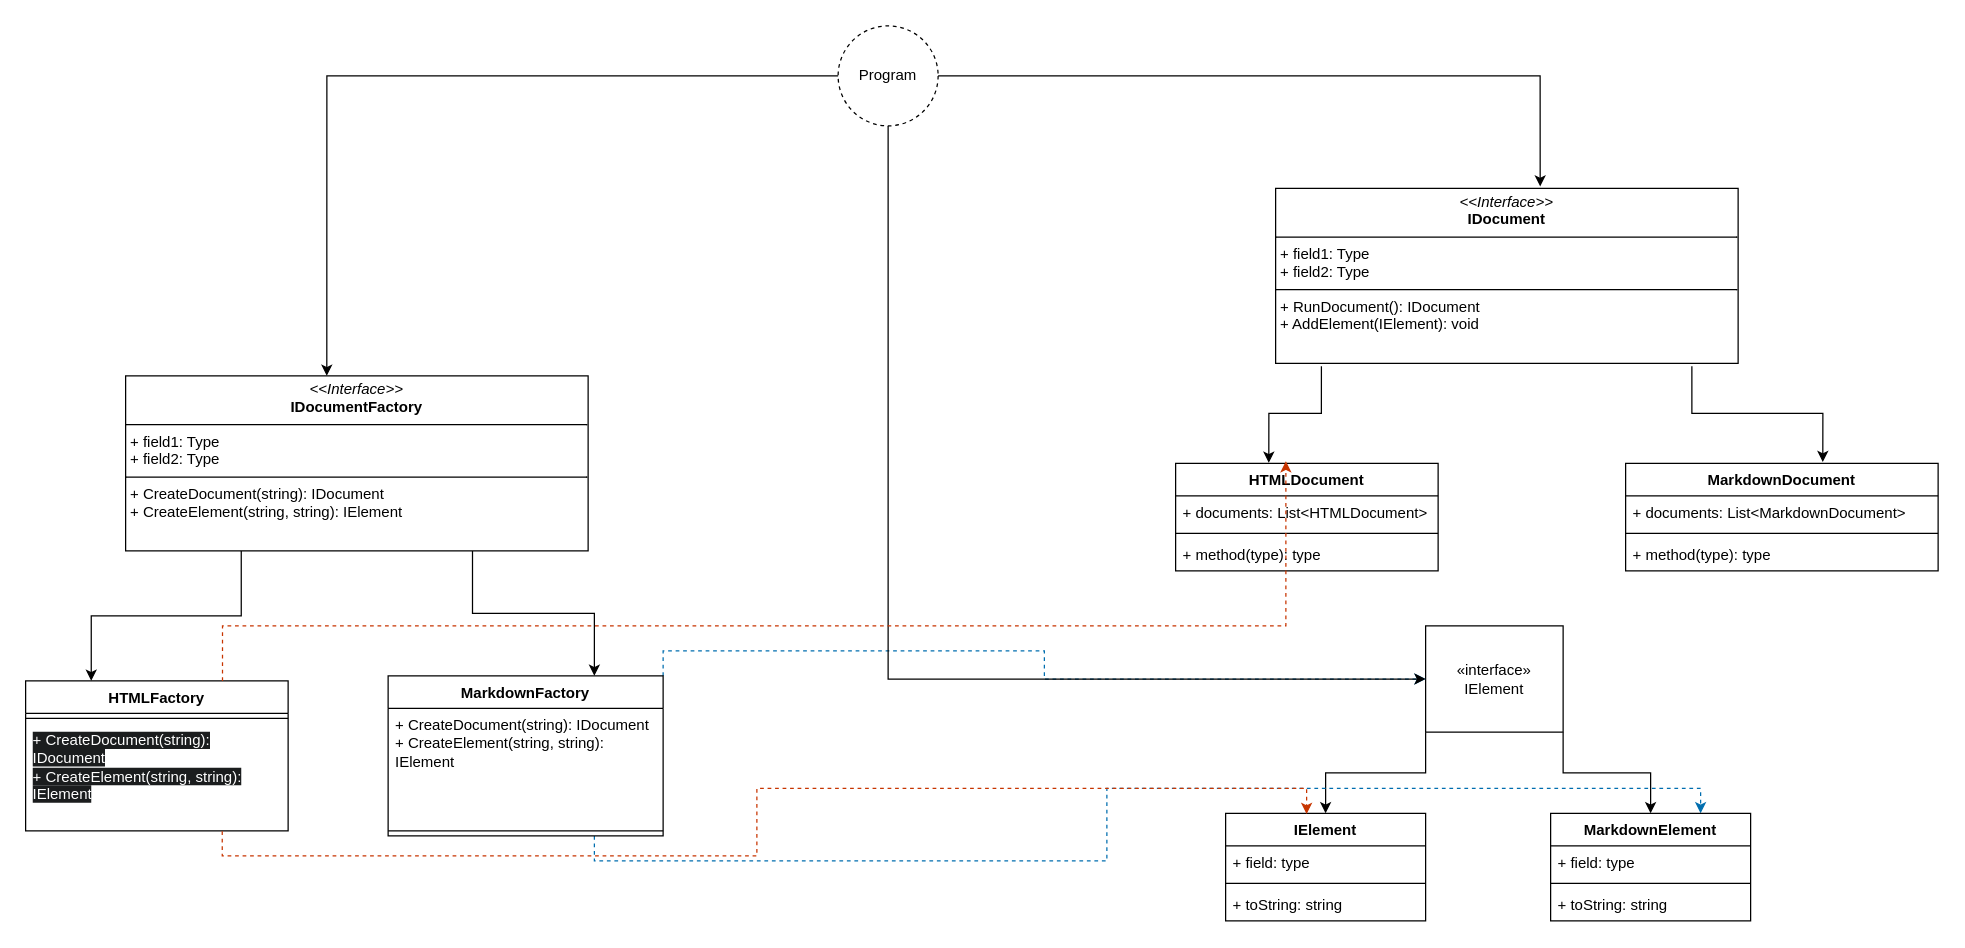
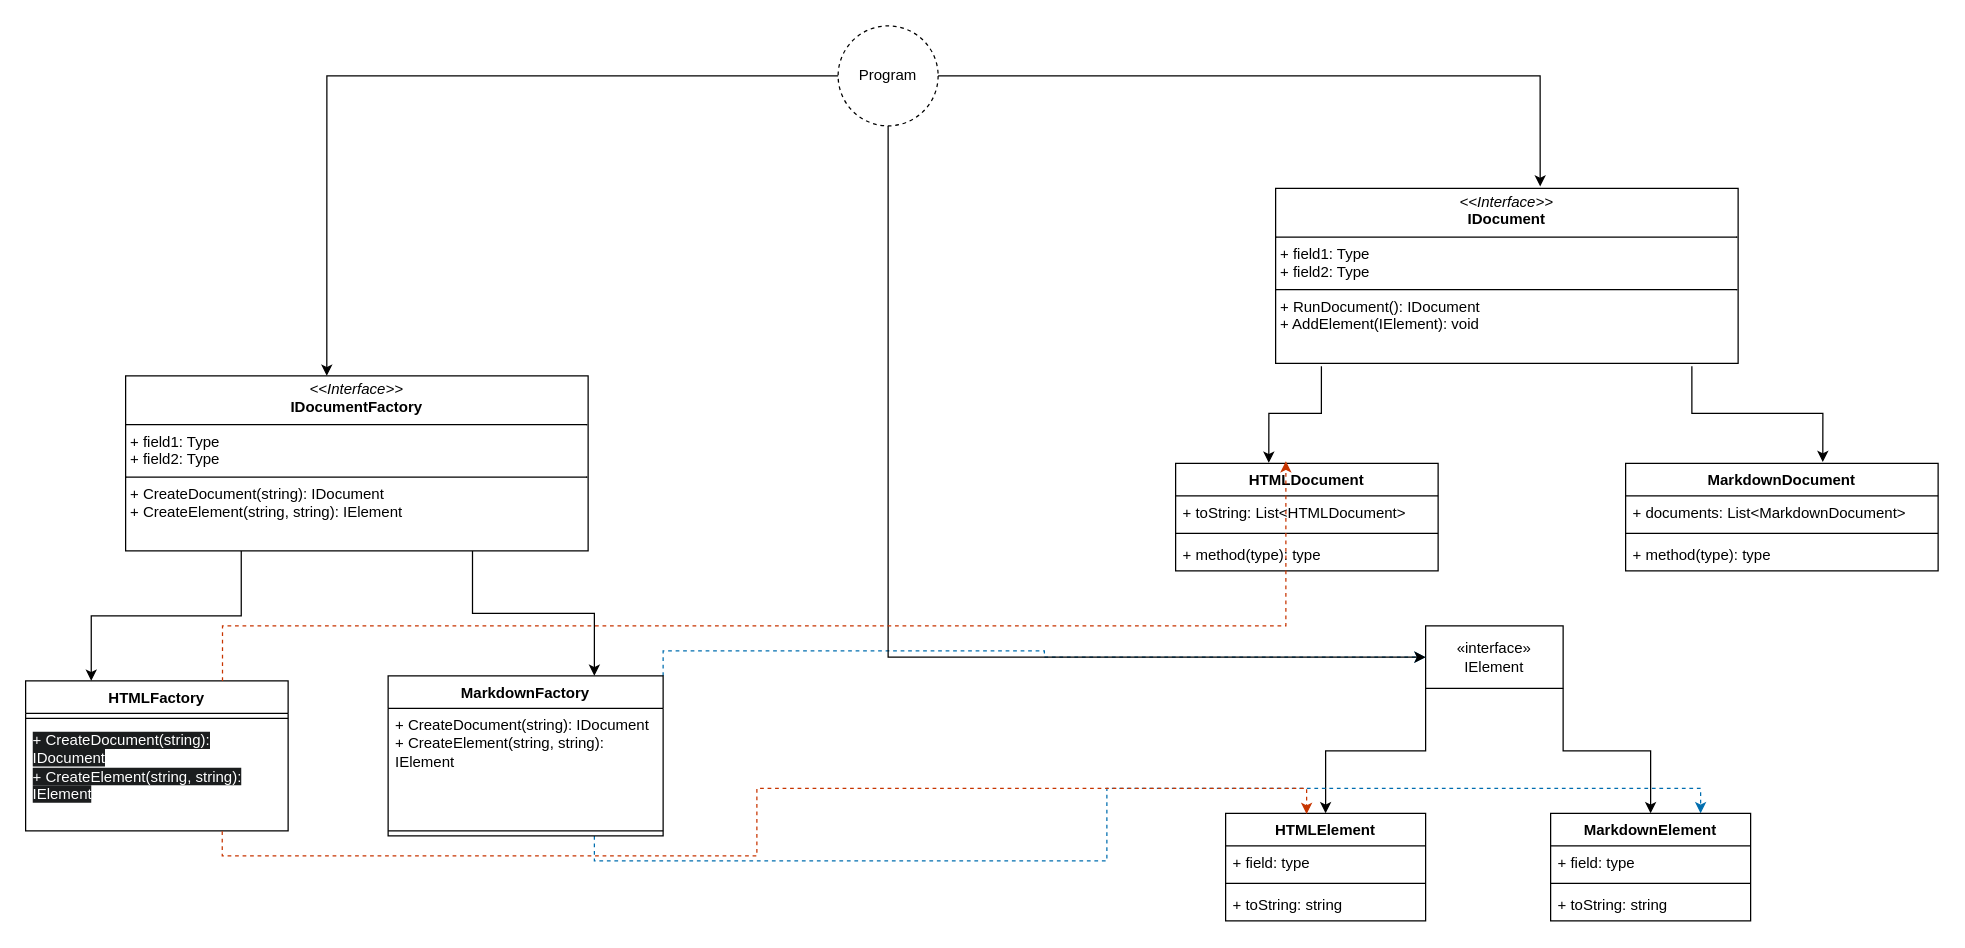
node "+ documents: List<HTMLDocument>": label "+ documents: List<HTMLDocument>" -> "+ toString: List<HTMLDocument>"
node "«interface» IElement": size 138x106 -> 138x63
node "IElement": label "IElement" -> "HTMLElement"
